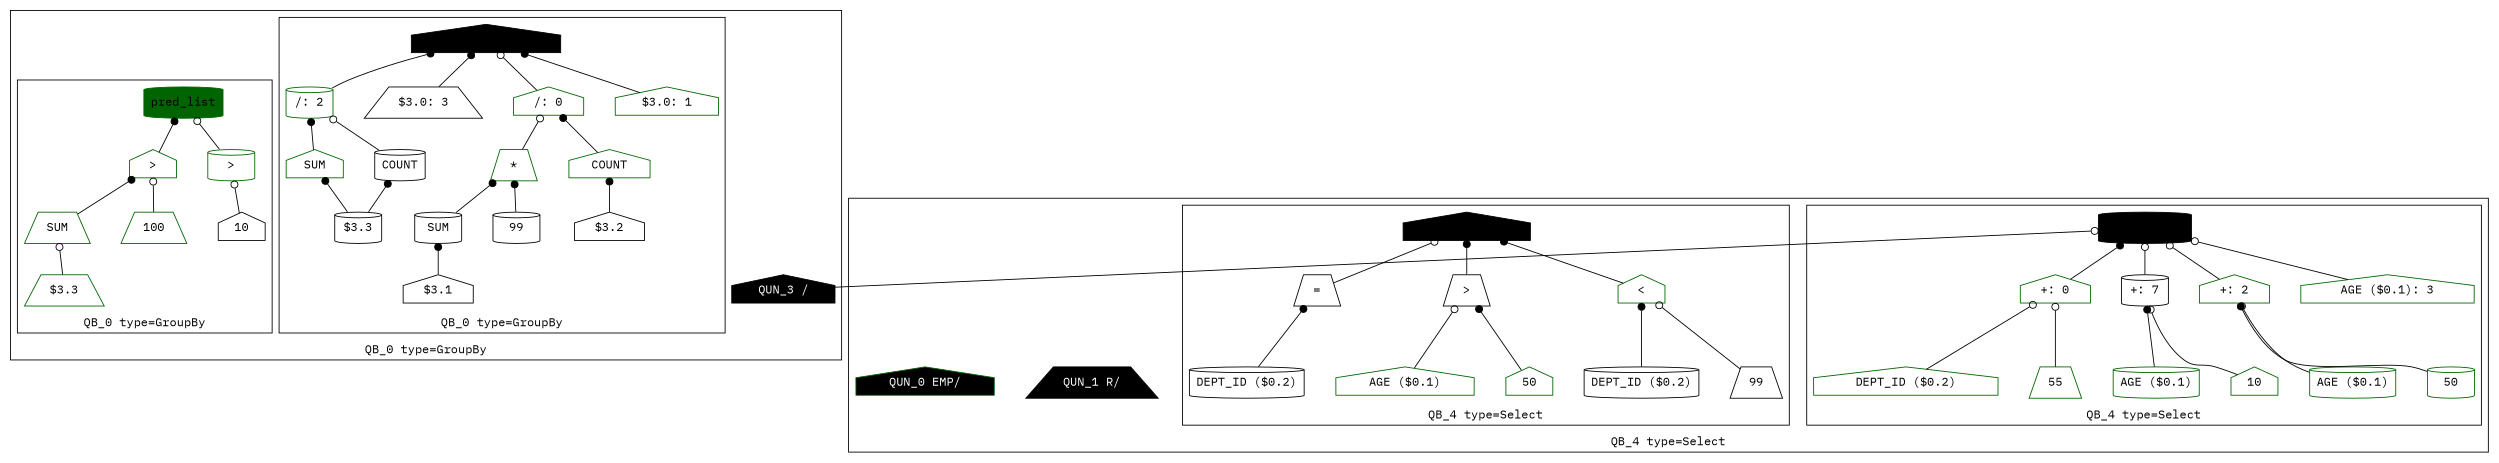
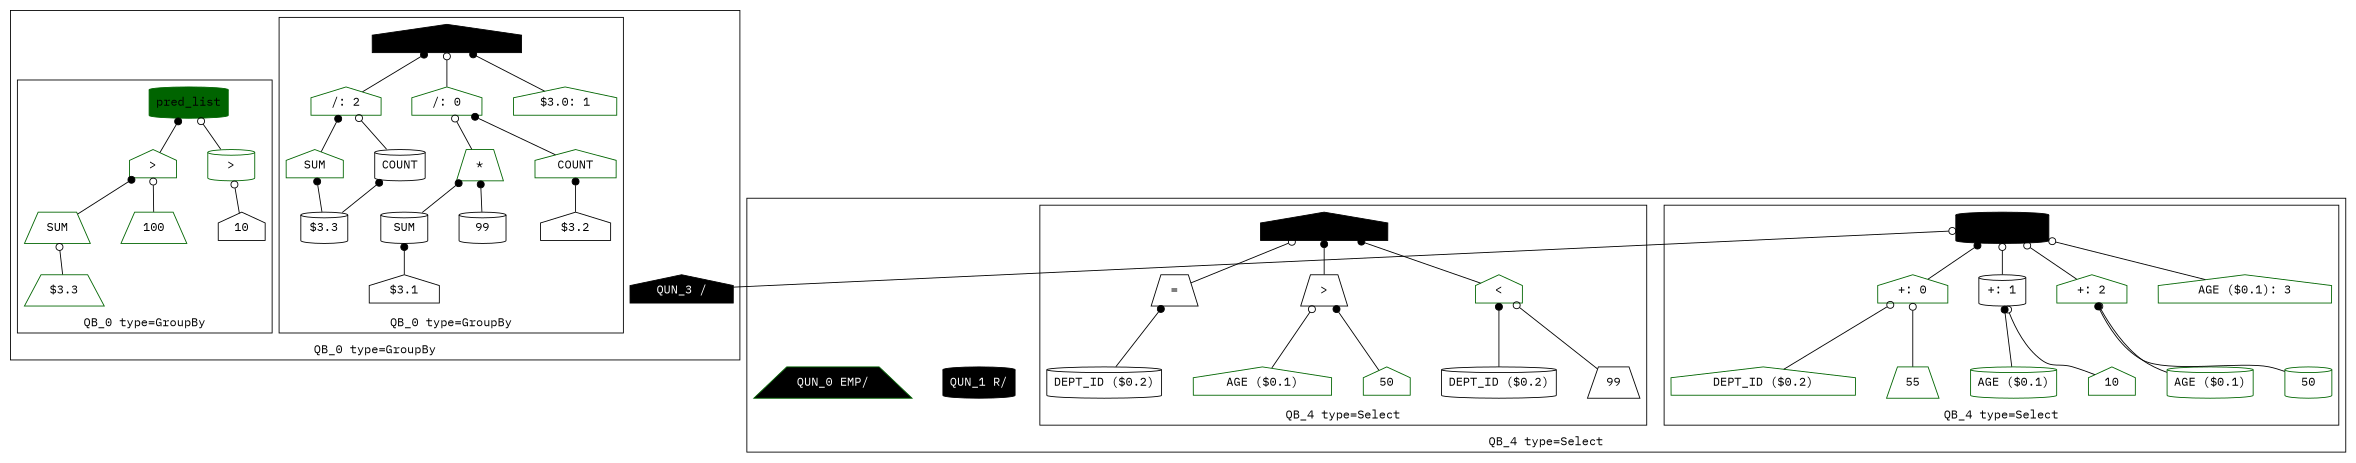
node "/: 2": shape cylinder -> house
node "$3.0: 3": removed
node "+: 7": label "+: 7" -> "+: 1"
node "QUN_0 EMP/": shape house -> trapezium
node "QUN_1 R/": shape trapezium -> cylinder
